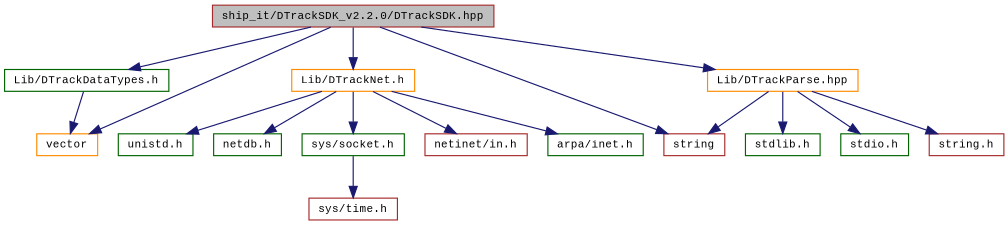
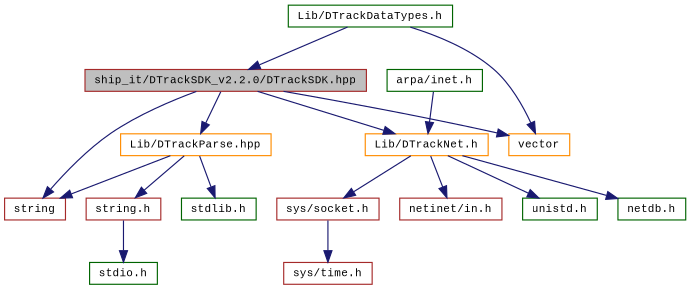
edge "ship_it/DTrackSDK_v2.2.0/DTrackSDK.hpp" -> "Lib/DTrackDataTypes.h": reversed
edge "Lib/DTrackParse.hpp" -> "stdio.h": now "string.h" -> "stdio.h"
edge "Lib/DTrackNet.h" -> "arpa/inet.h": reversed
node "sys/socket.h": color darkgreen -> brown
